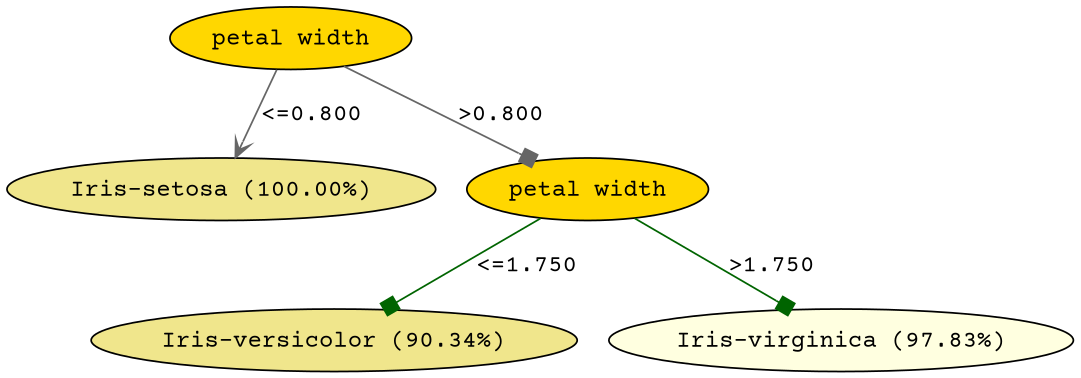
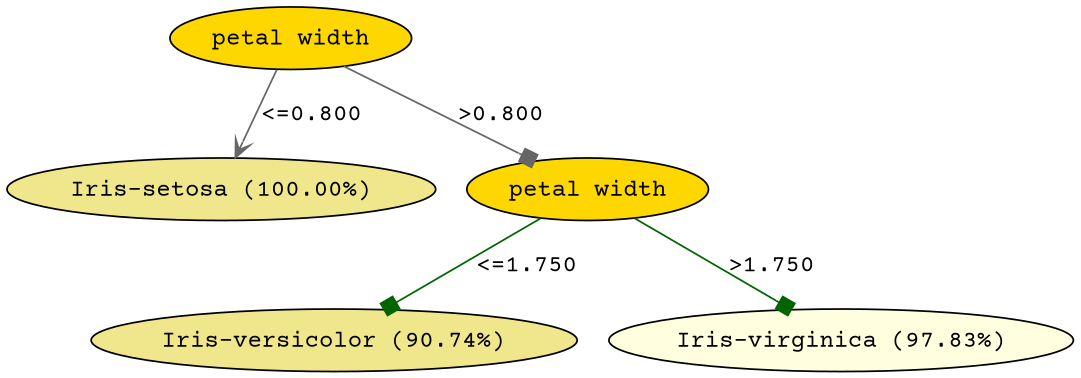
node "Iris-versicolor (90.34%)": label "Iris-versicolor (90.34%)" -> "Iris-versicolor (90.74%)"
